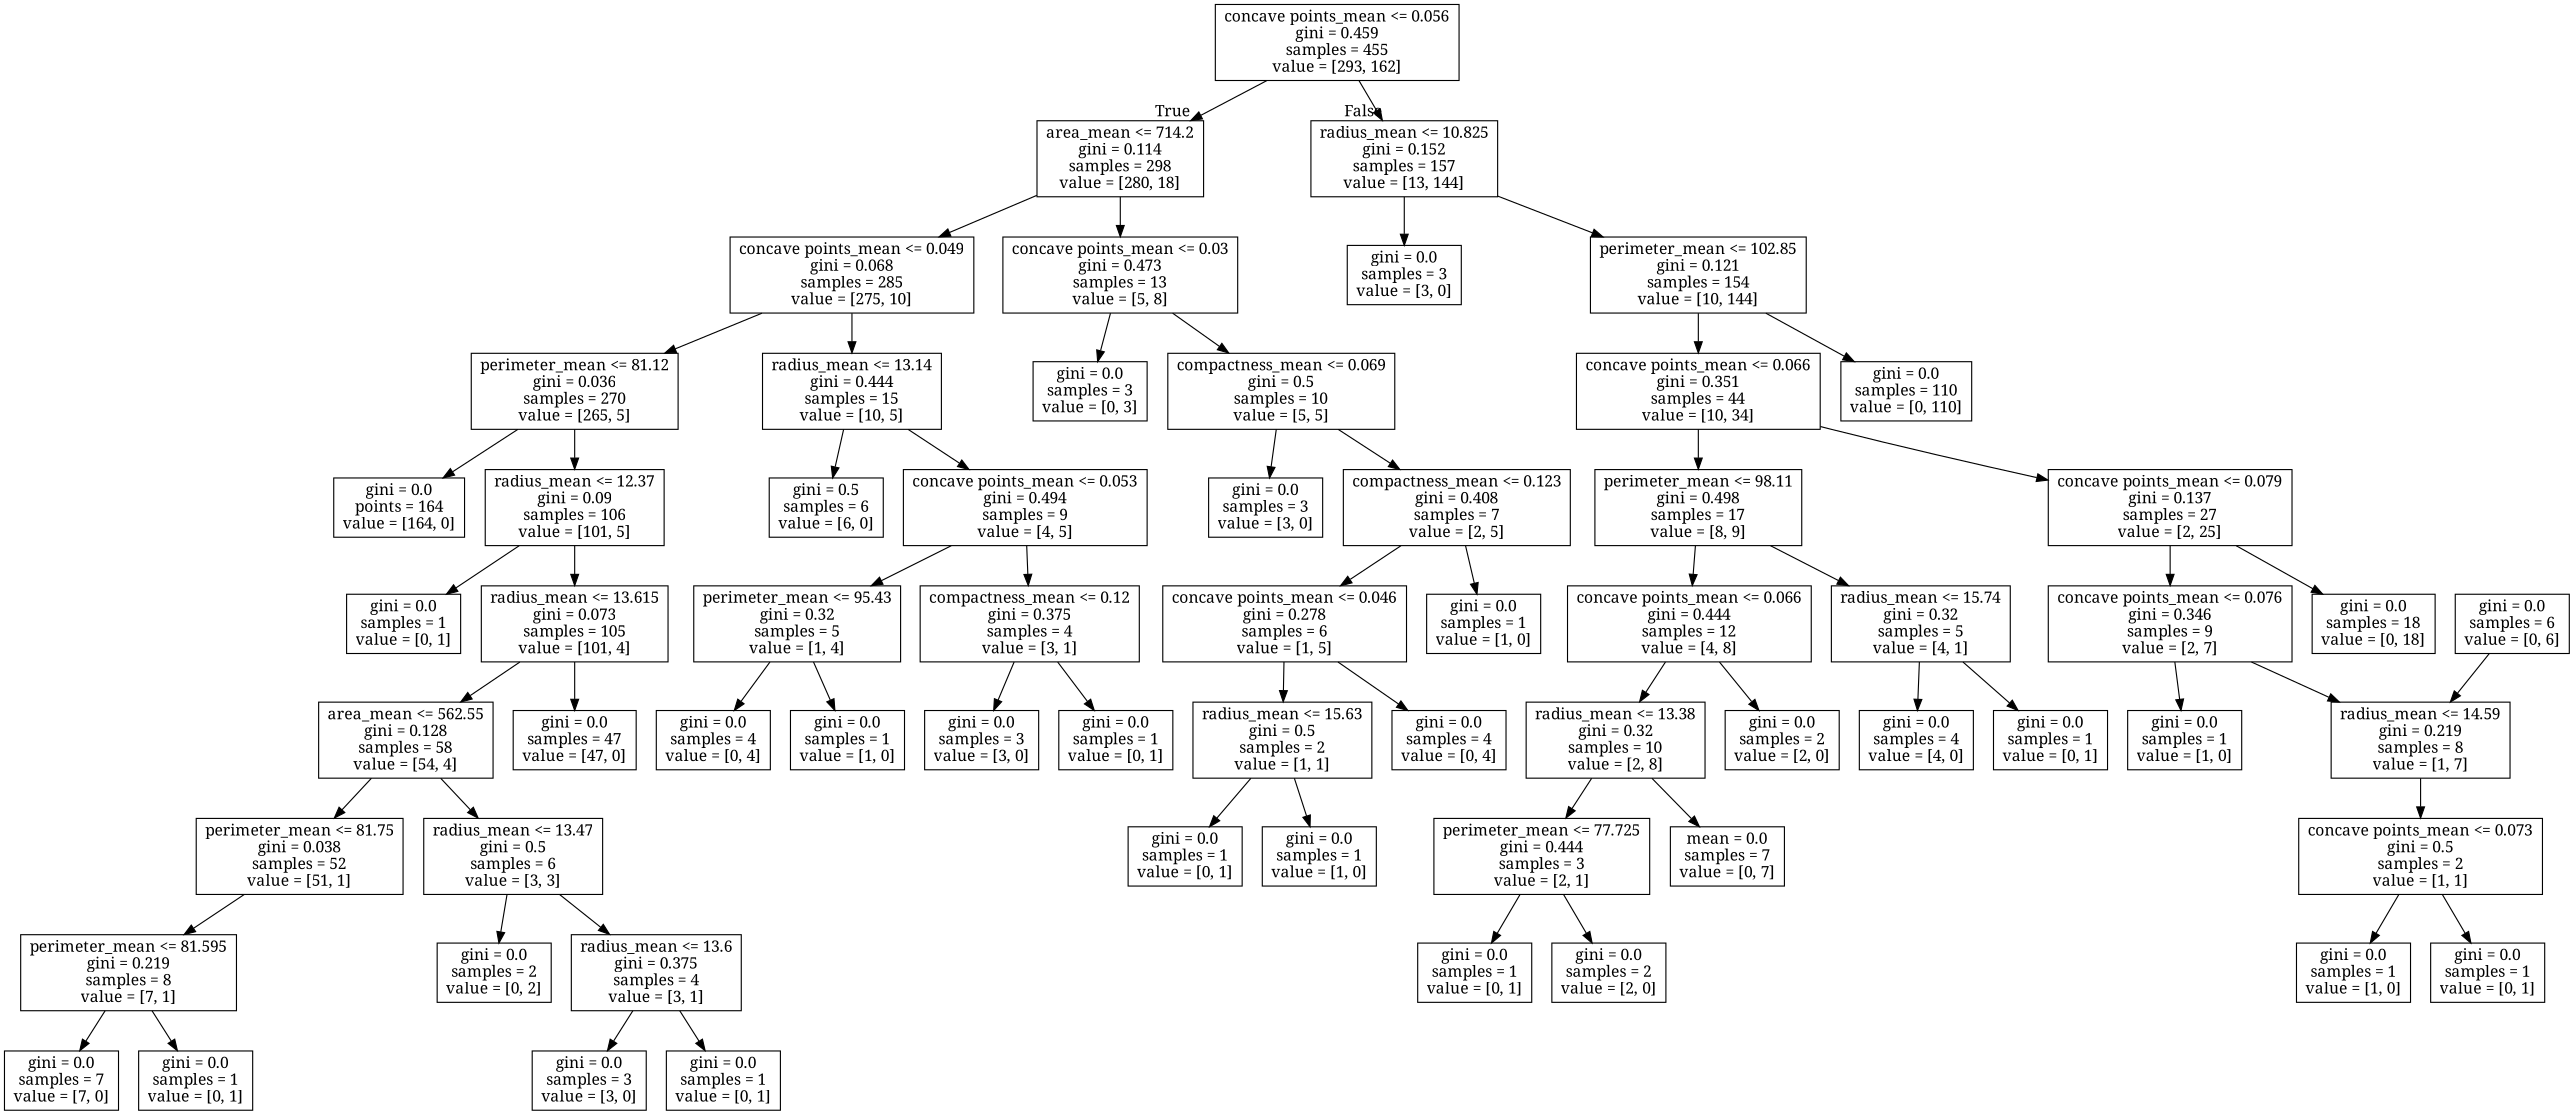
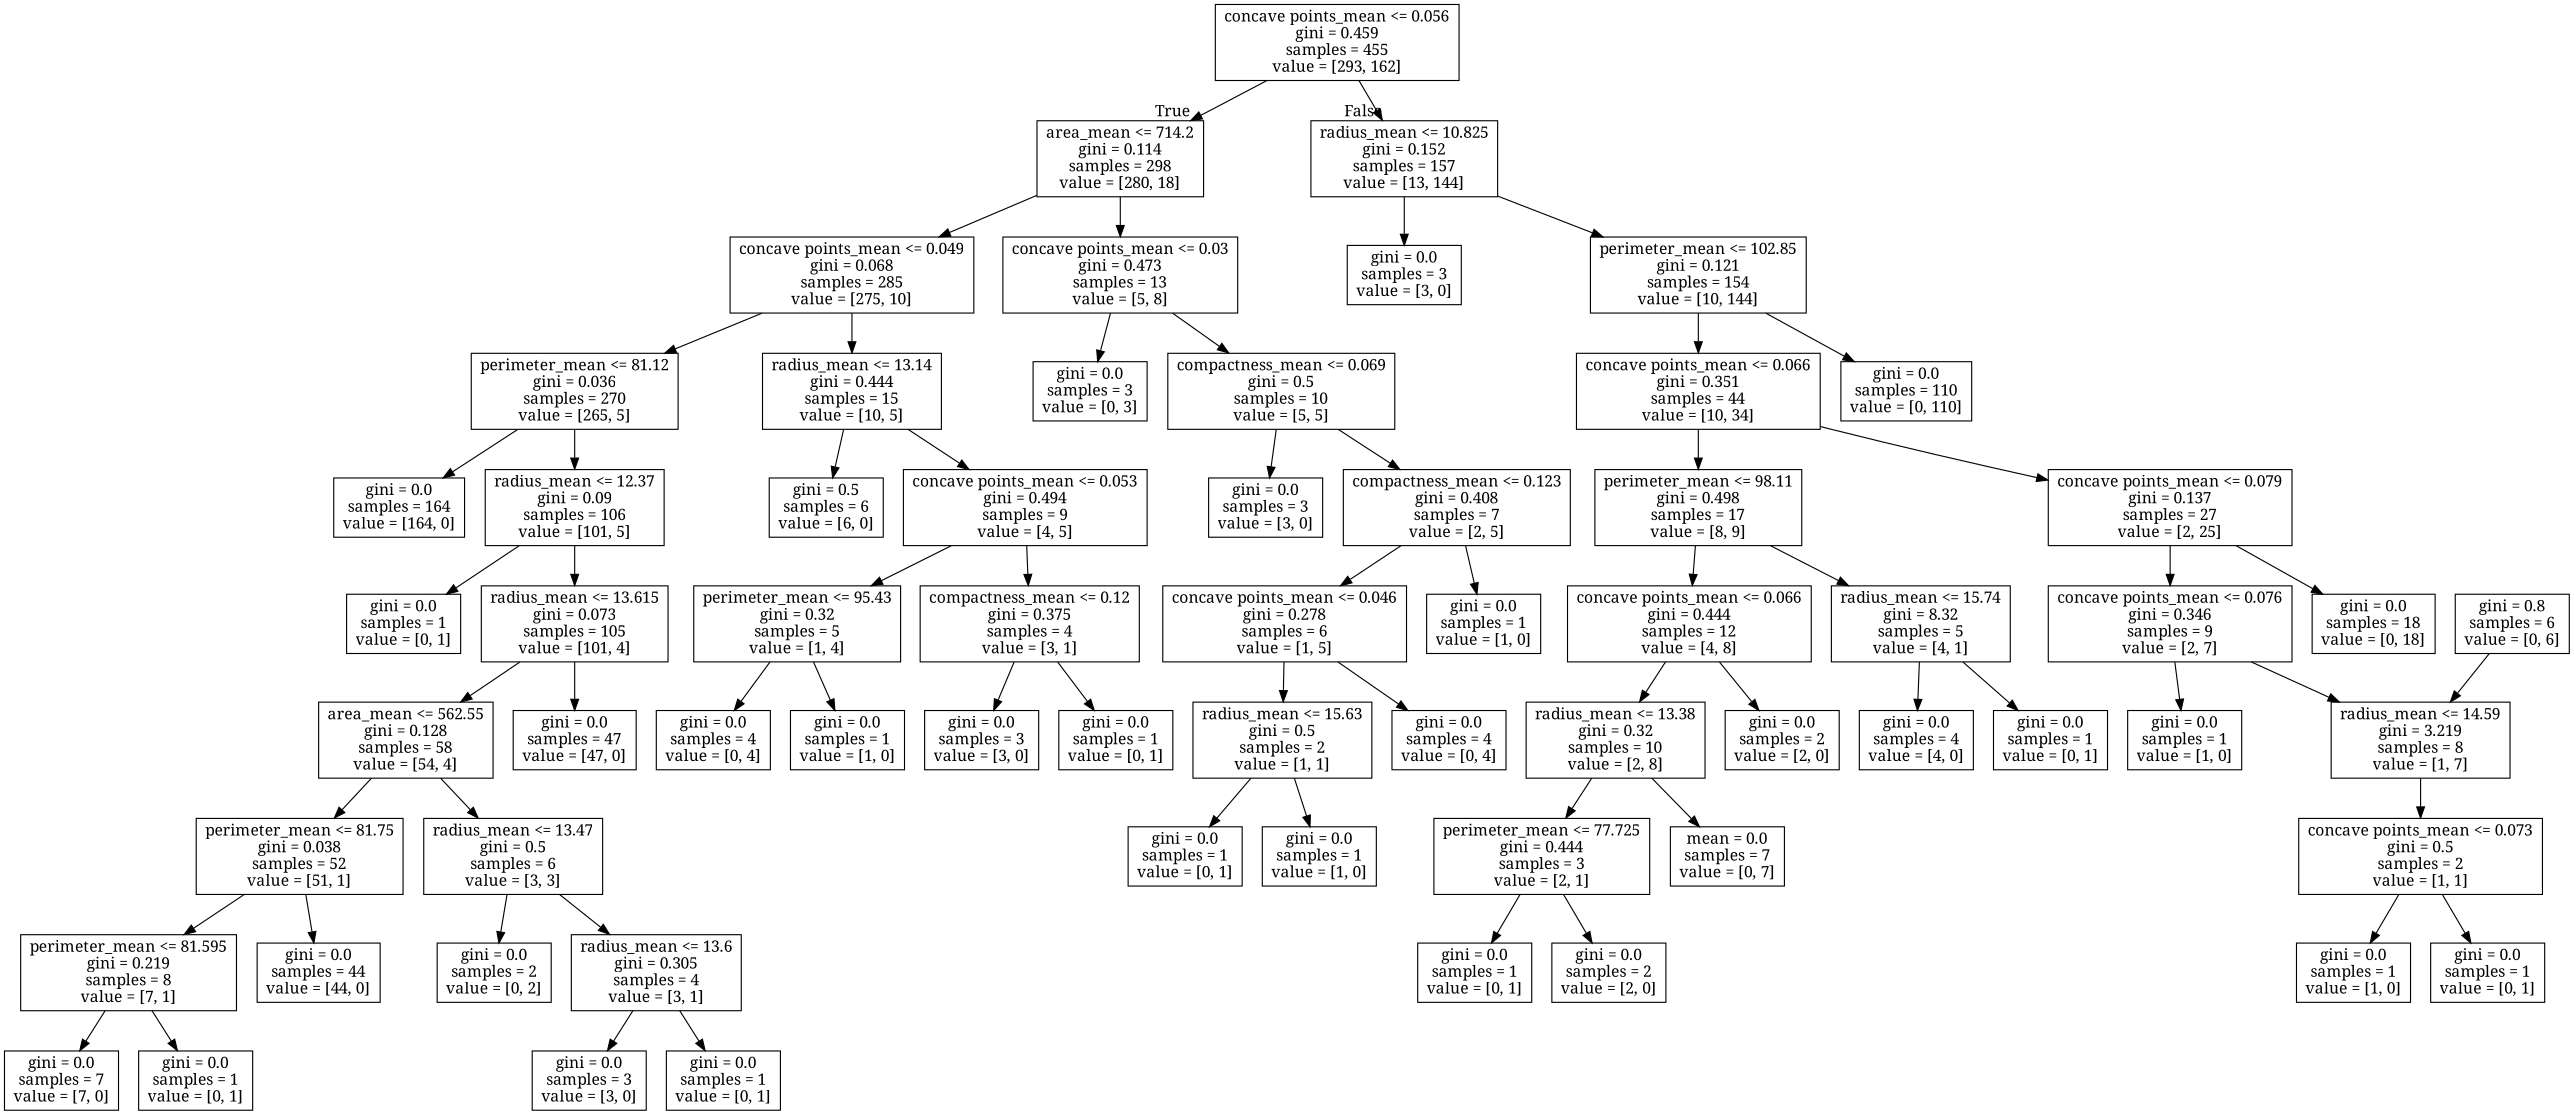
node "gini = 0.0 points = 164 value = [164, 0]": label "gini = 0.0 points = 164 value = [164, 0]" -> "gini = 0.0 samples = 164 value = [164, 0]"
node "radius_mean <= 15.74 gini = 0.32 samples = 5 value = [4, 1]": label "radius_mean <= 15.74 gini = 0.32 samples = 5 value = [4, 1]" -> "radius_mean <= 15.74 gini = 8.32 samples = 5 value = [4, 1]"
node "gini = 0.0 samples = 6 value = [0, 6]": label "gini = 0.0 samples = 6 value = [0, 6]" -> "gini = 0.8 samples = 6 value = [0, 6]"
node "radius_mean <= 14.59 gini = 0.219 samples = 8 value = [1, 7]": label "radius_mean <= 14.59 gini = 0.219 samples = 8 value = [1, 7]" -> "radius_mean <= 14.59 gini = 3.219 samples = 8 value = [1, 7]"
node "gini = 0.0 samples = 44 value = [44, 0]": added
node "radius_mean <= 13.6 gini = 0.375 samples = 4 value = [3, 1]": label "radius_mean <= 13.6 gini = 0.375 samples = 4 value = [3, 1]" -> "radius_mean <= 13.6 gini = 0.305 samples = 4 value = [3, 1]"
